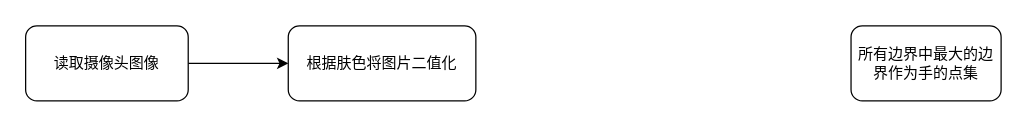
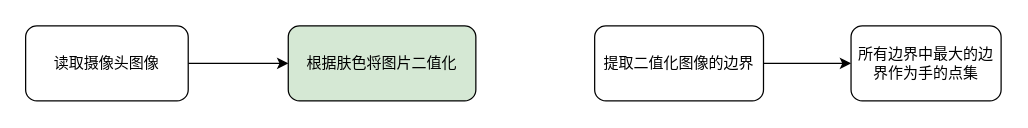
node "根据肤色将图片二值化": fillcolor #ffffff -> #d5e8d4
node "提取二值化图像的边界": added
edge "提取二值化图像的边界" -> "所有边界中最大的边界作为手的点集": added
